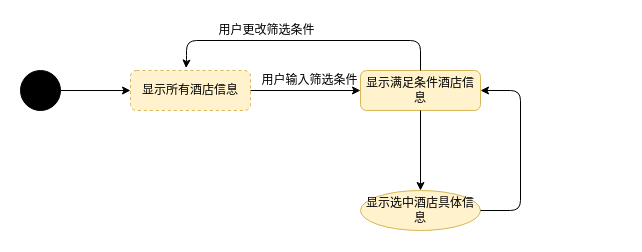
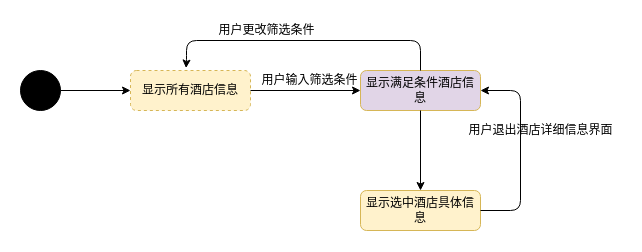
node "显示满足条件酒店信息": fillcolor #fff2cc -> #e1d5e7
node "用户退出酒店详细信息界面": added
node "显示选中酒店具体信息": shape ellipse -> rounded rectangle
